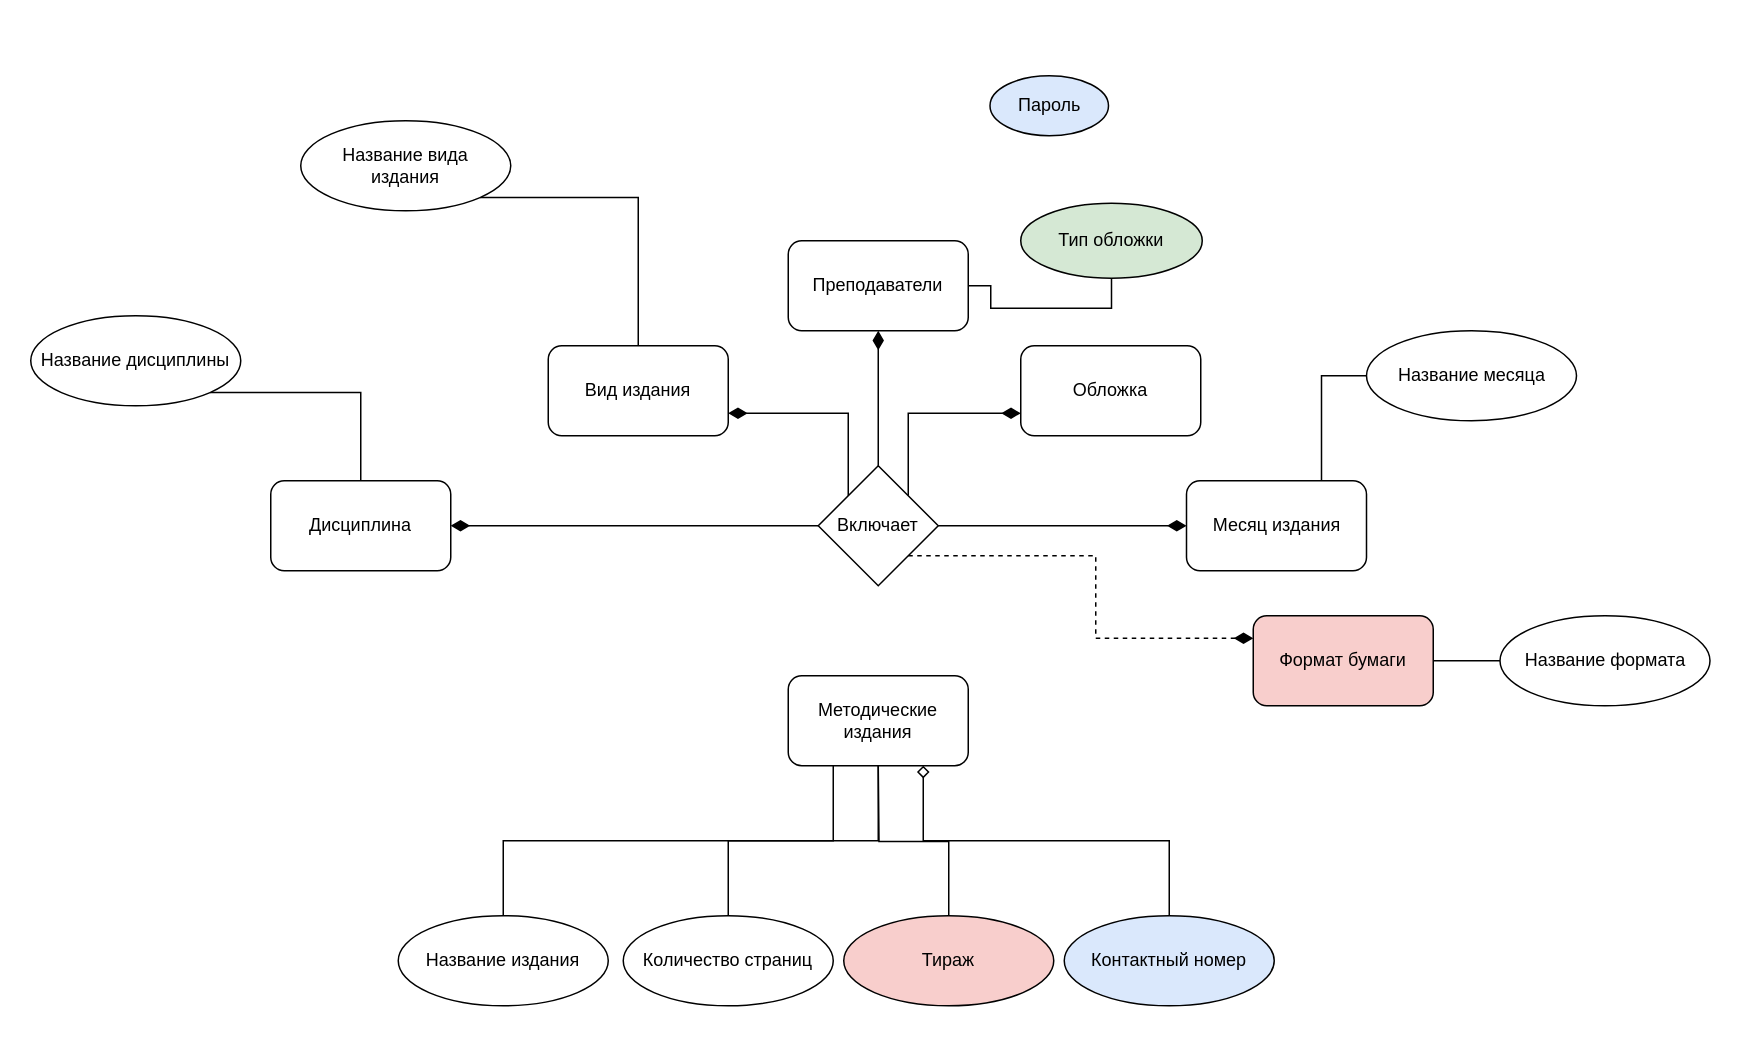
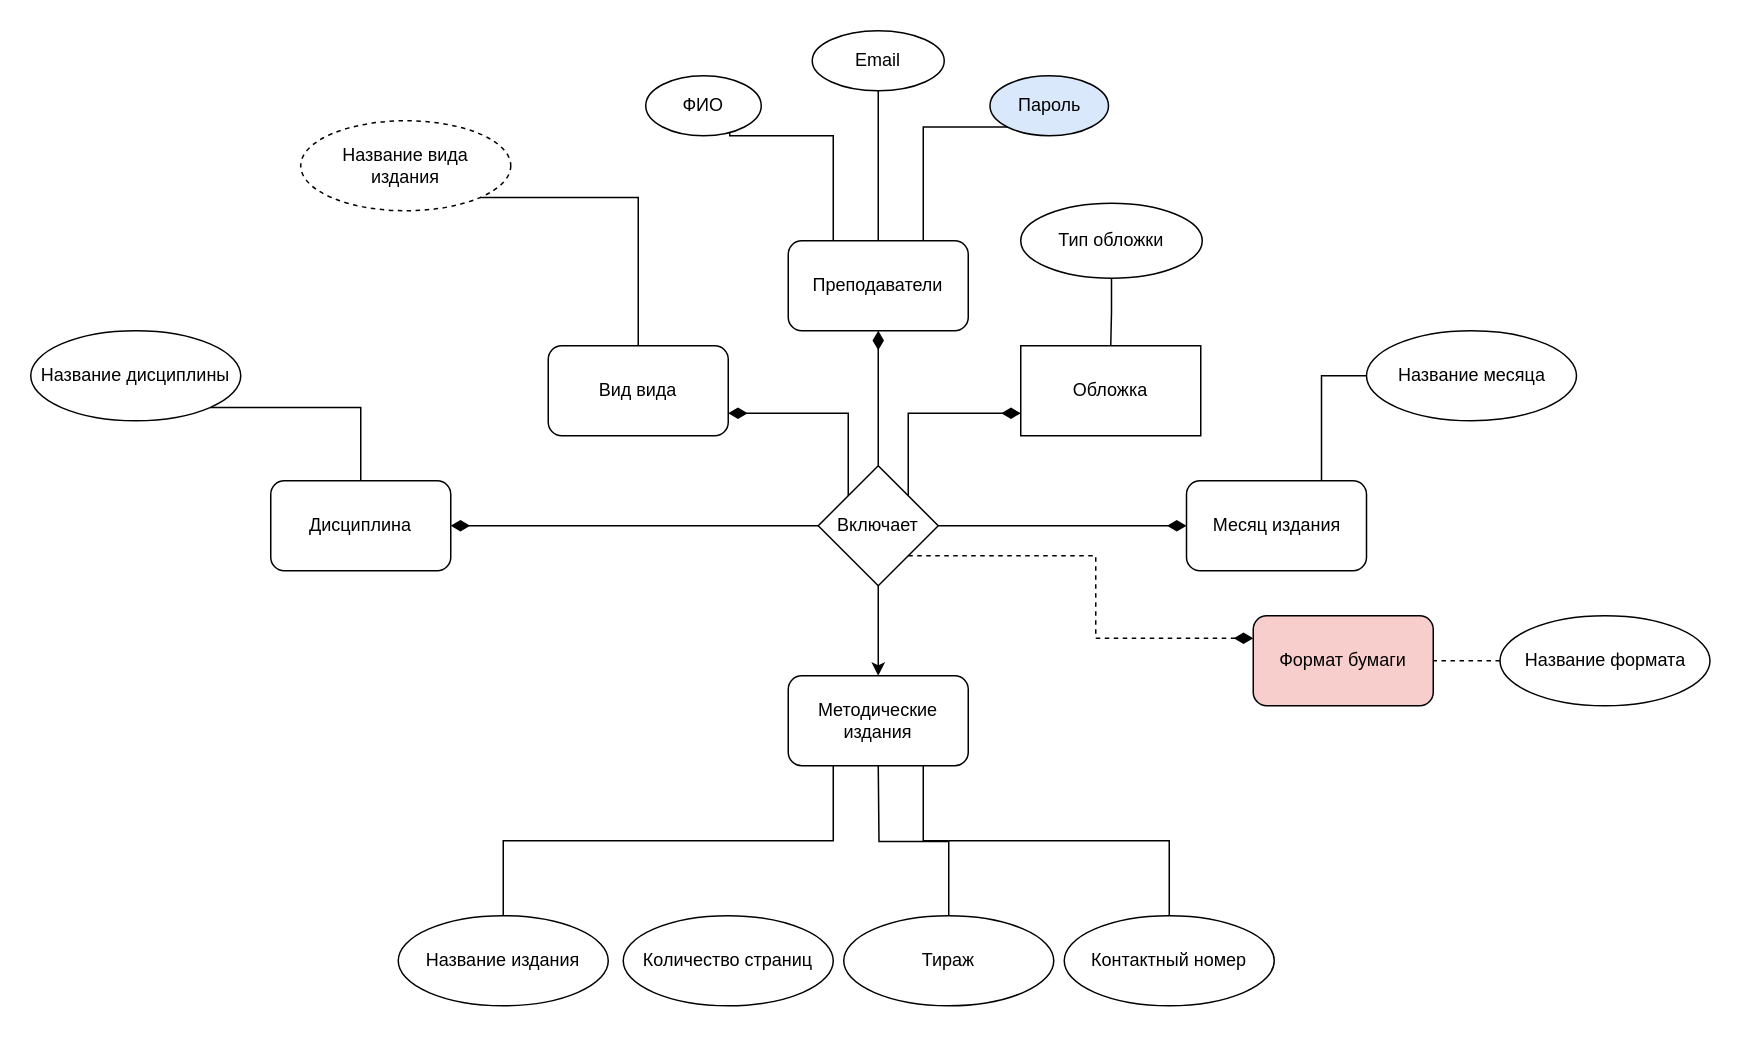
node "Email": added
node "ФИО": added
edge "ФИО" -- "Преподаватели": added
edge "Пароль" -- "Преподаватели": added
node "Название вида издания": style solid -> dashed
edge "Email" -- "Преподаватели": added
node "Тип обложки": fillcolor #d5e8d4 -> #ffffff
edge "Тип обложки" -- "Преподаватели": now "Тип обложки" -- "Обложка"
node "Название дисциплины": moved (136, 361) -> (136, 376)
node "Вид издания": label "Вид издания" -> "Вид вида"
node "Обложка": shape rounded rectangle -> rectangle
edge "Включает" -> "Методические издания": added
edge "Формат бумаги" -- "Название формата": style solid -> dashed
edge "Контактный номер" -> "Методические издания": arrowhead diamond -> none
edge "Методические издания" -- "Количество страниц": removed
node "Тираж": fillcolor #f8cecc -> #ffffff
node "Контактный номер": fillcolor #dae8fc -> #ffffff
